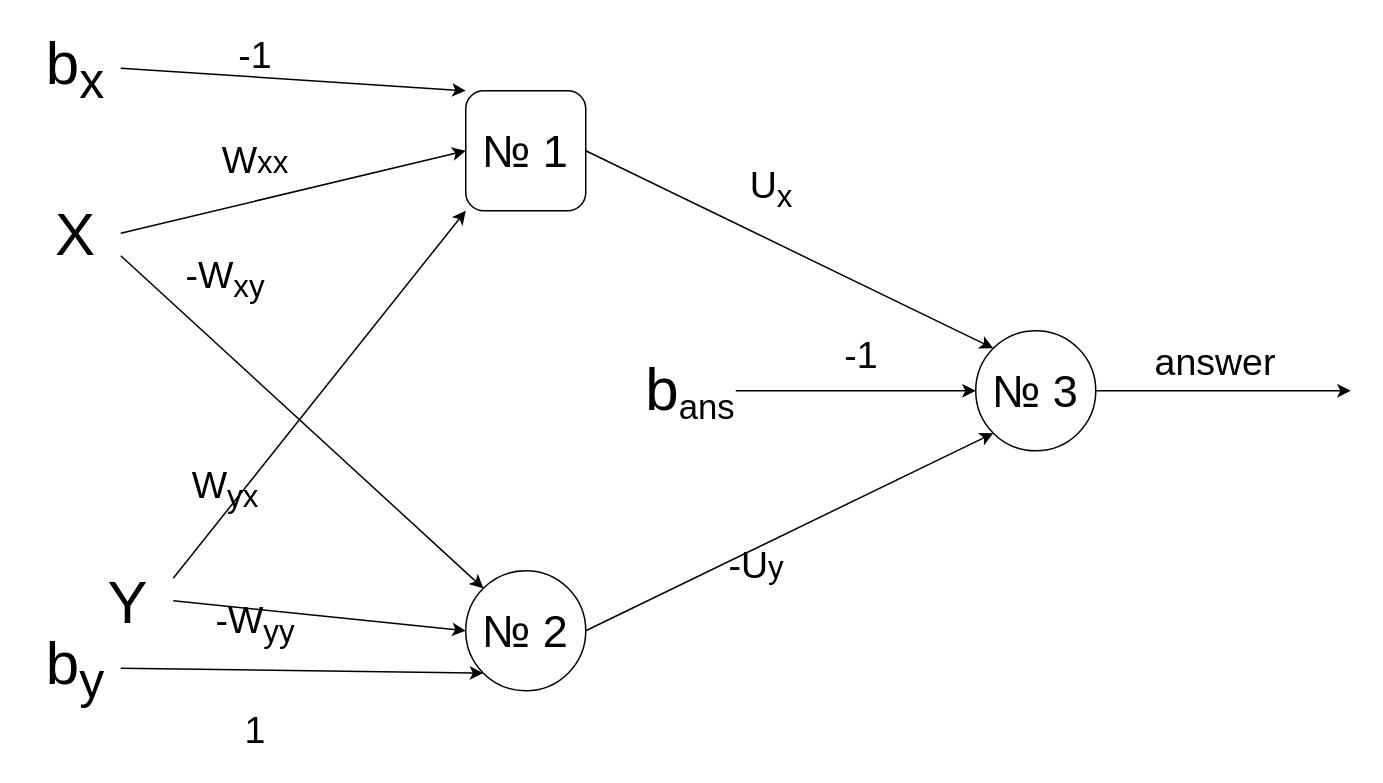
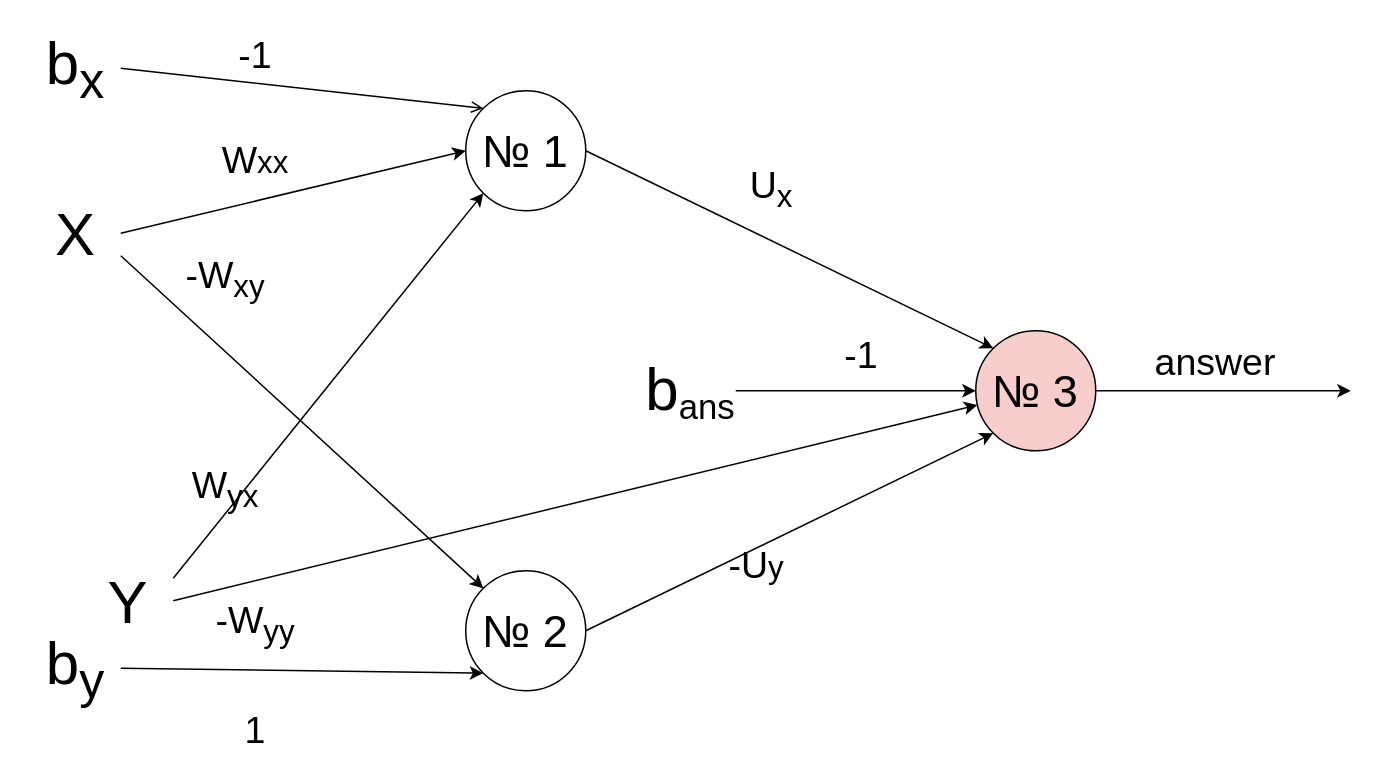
edge "bx" -> "№ 1": arrowhead classic -> open
node "№ 1": shape rounded rectangle -> ellipse
node "№ 3": fillcolor #ffffff -> #f8cecc
edge "Y" -> "№ 2": now "Y" -> "№ 3"
